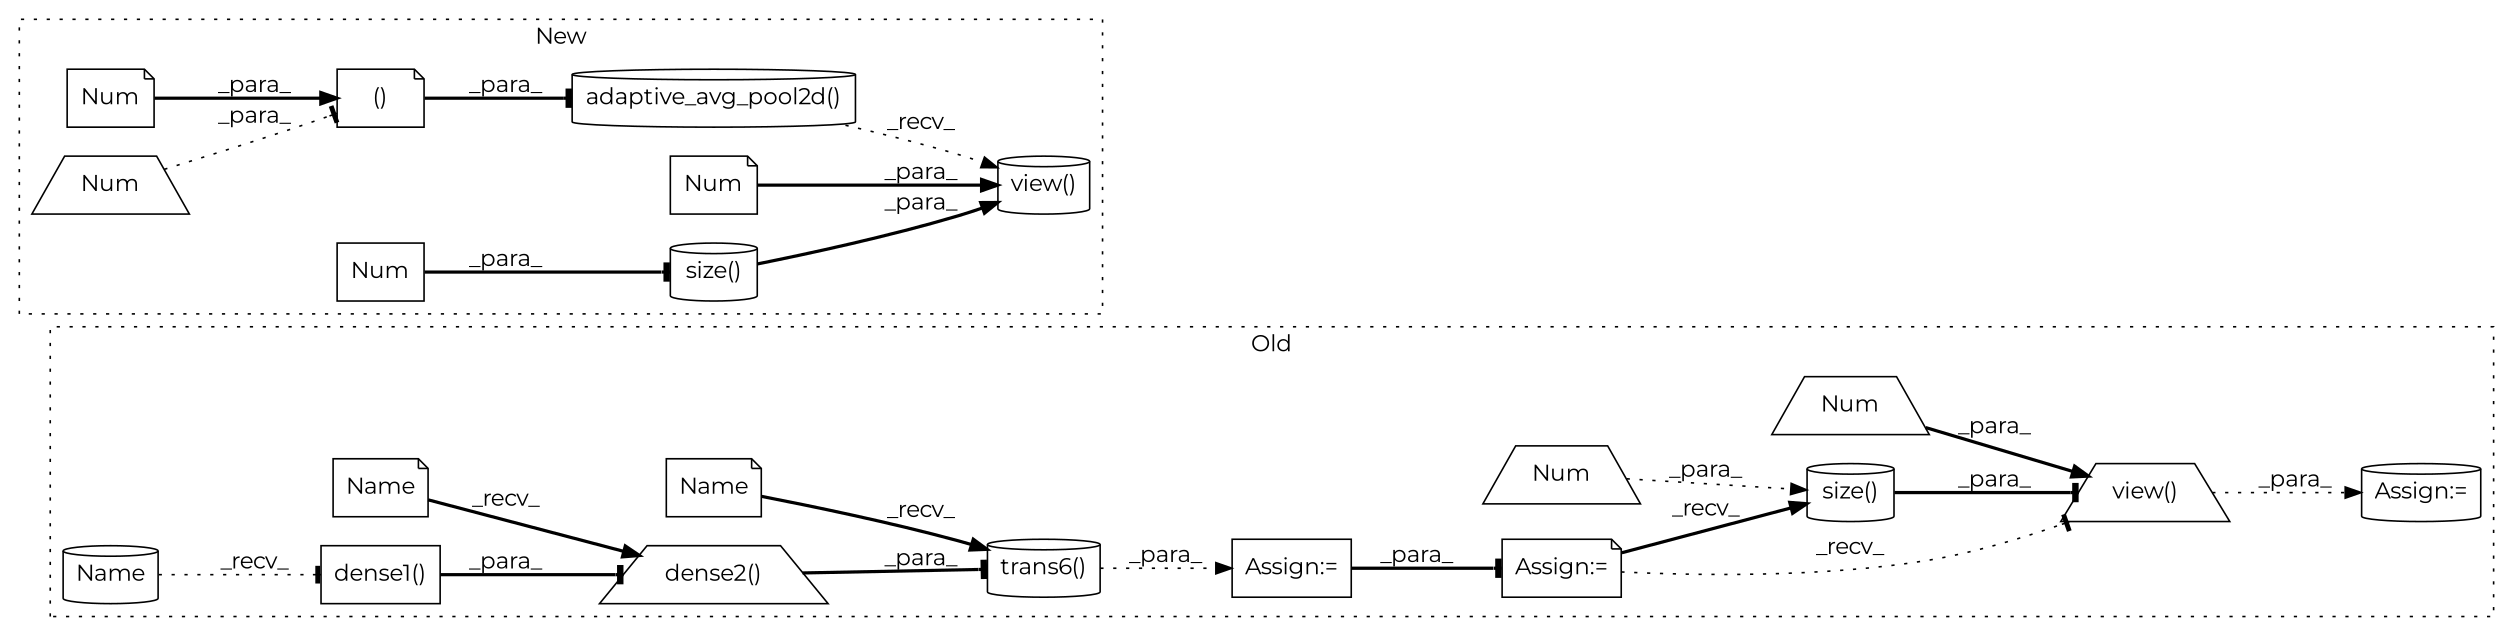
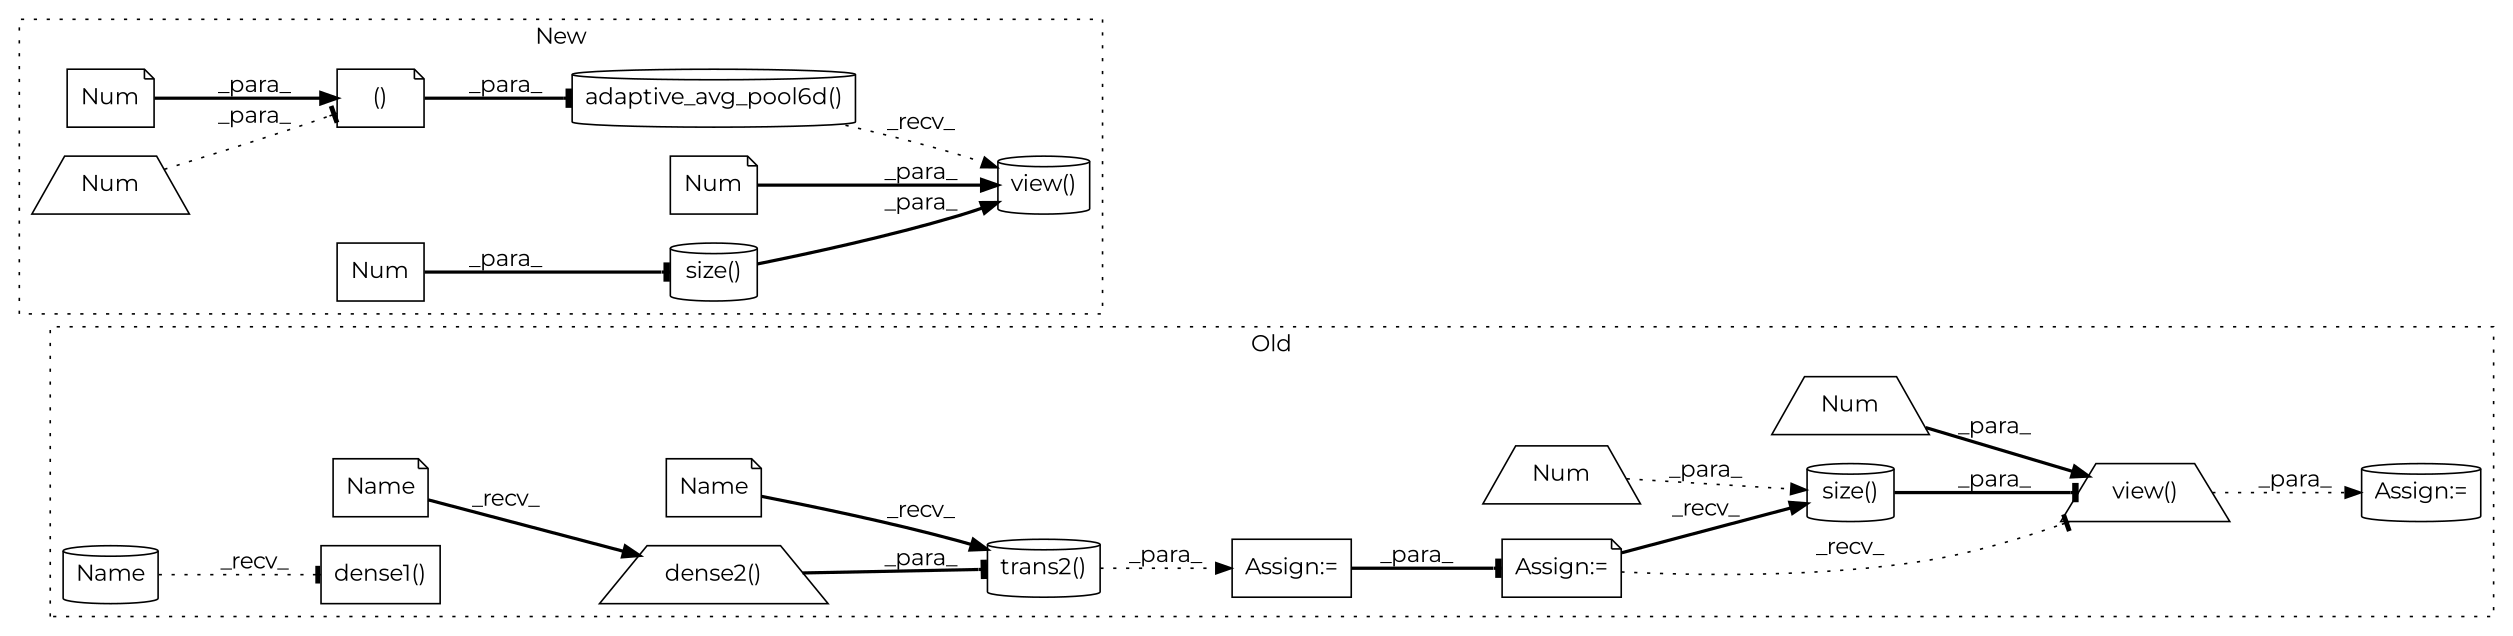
node "adaptive_avg_pool2d()": label "adaptive_avg_pool2d()" -> "adaptive_avg_pool6d()"
node "trans6()": label "trans6()" -> "trans2()"
edge "dense1()" -> "dense2()": removed, label "_para_"
